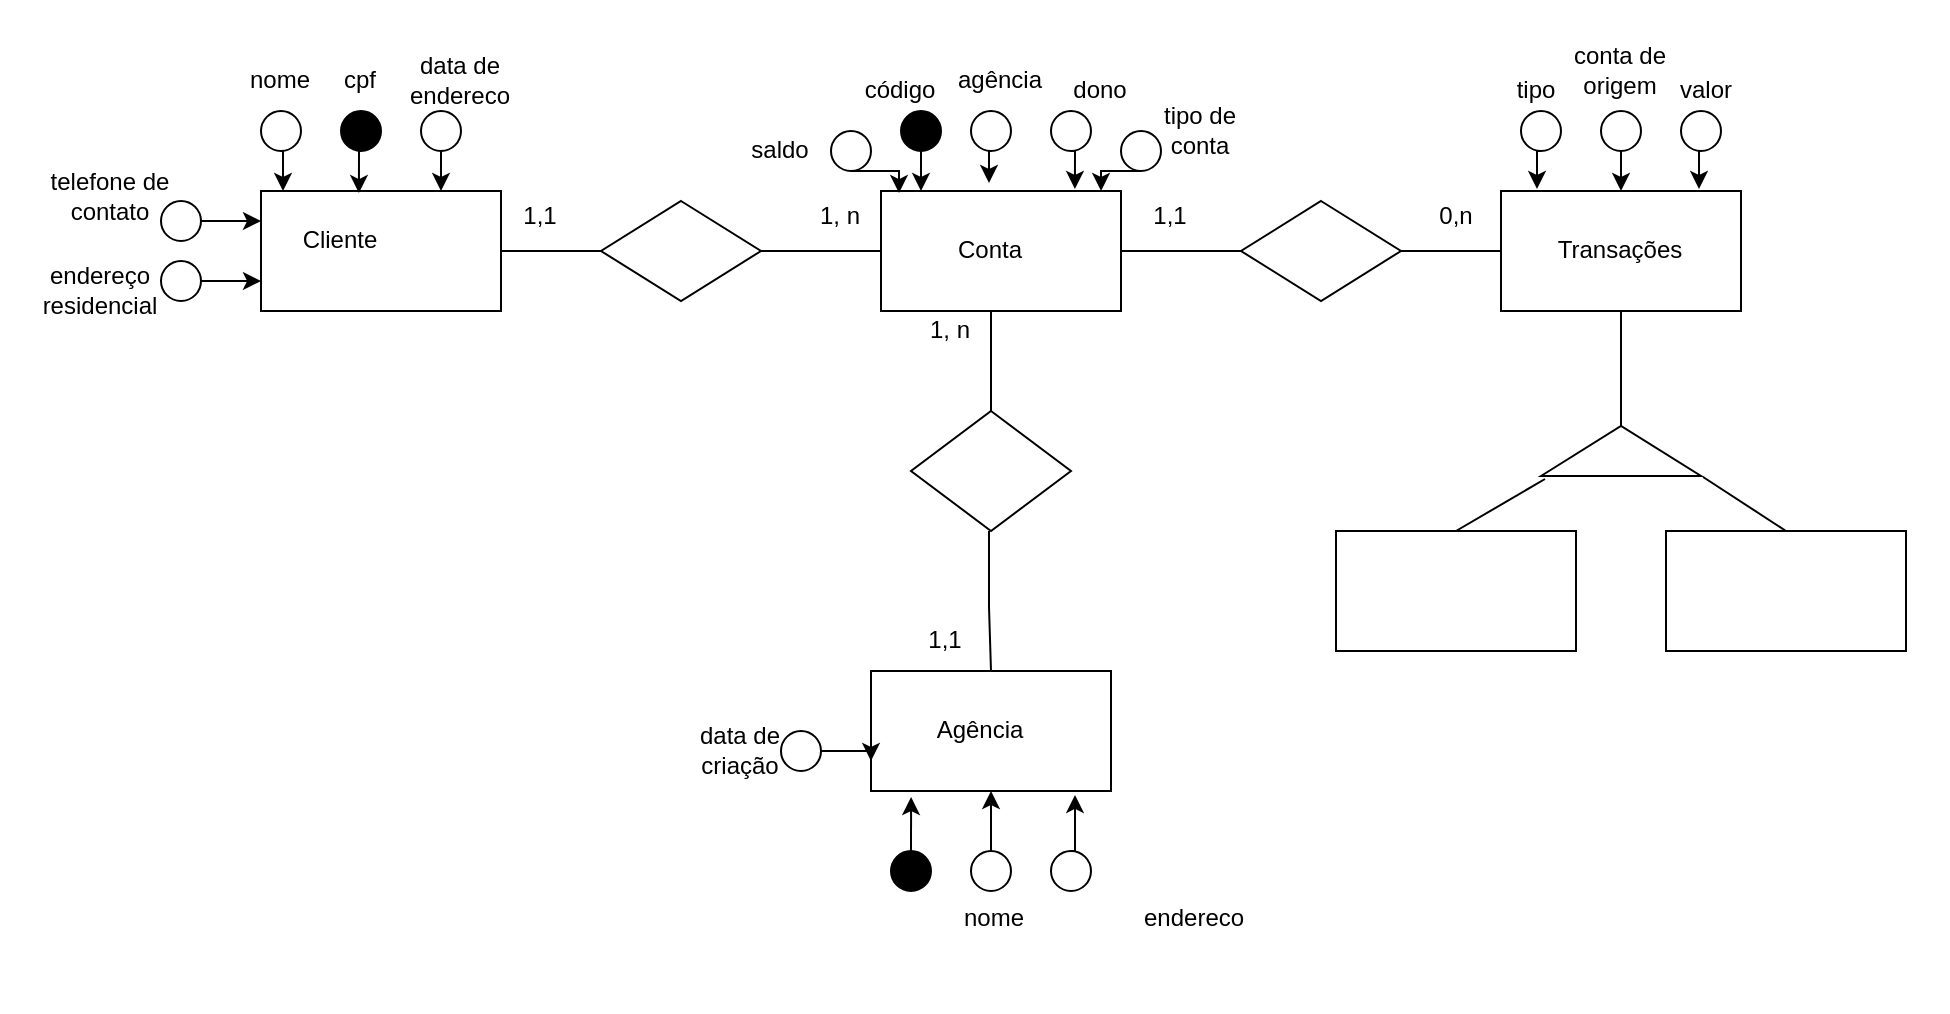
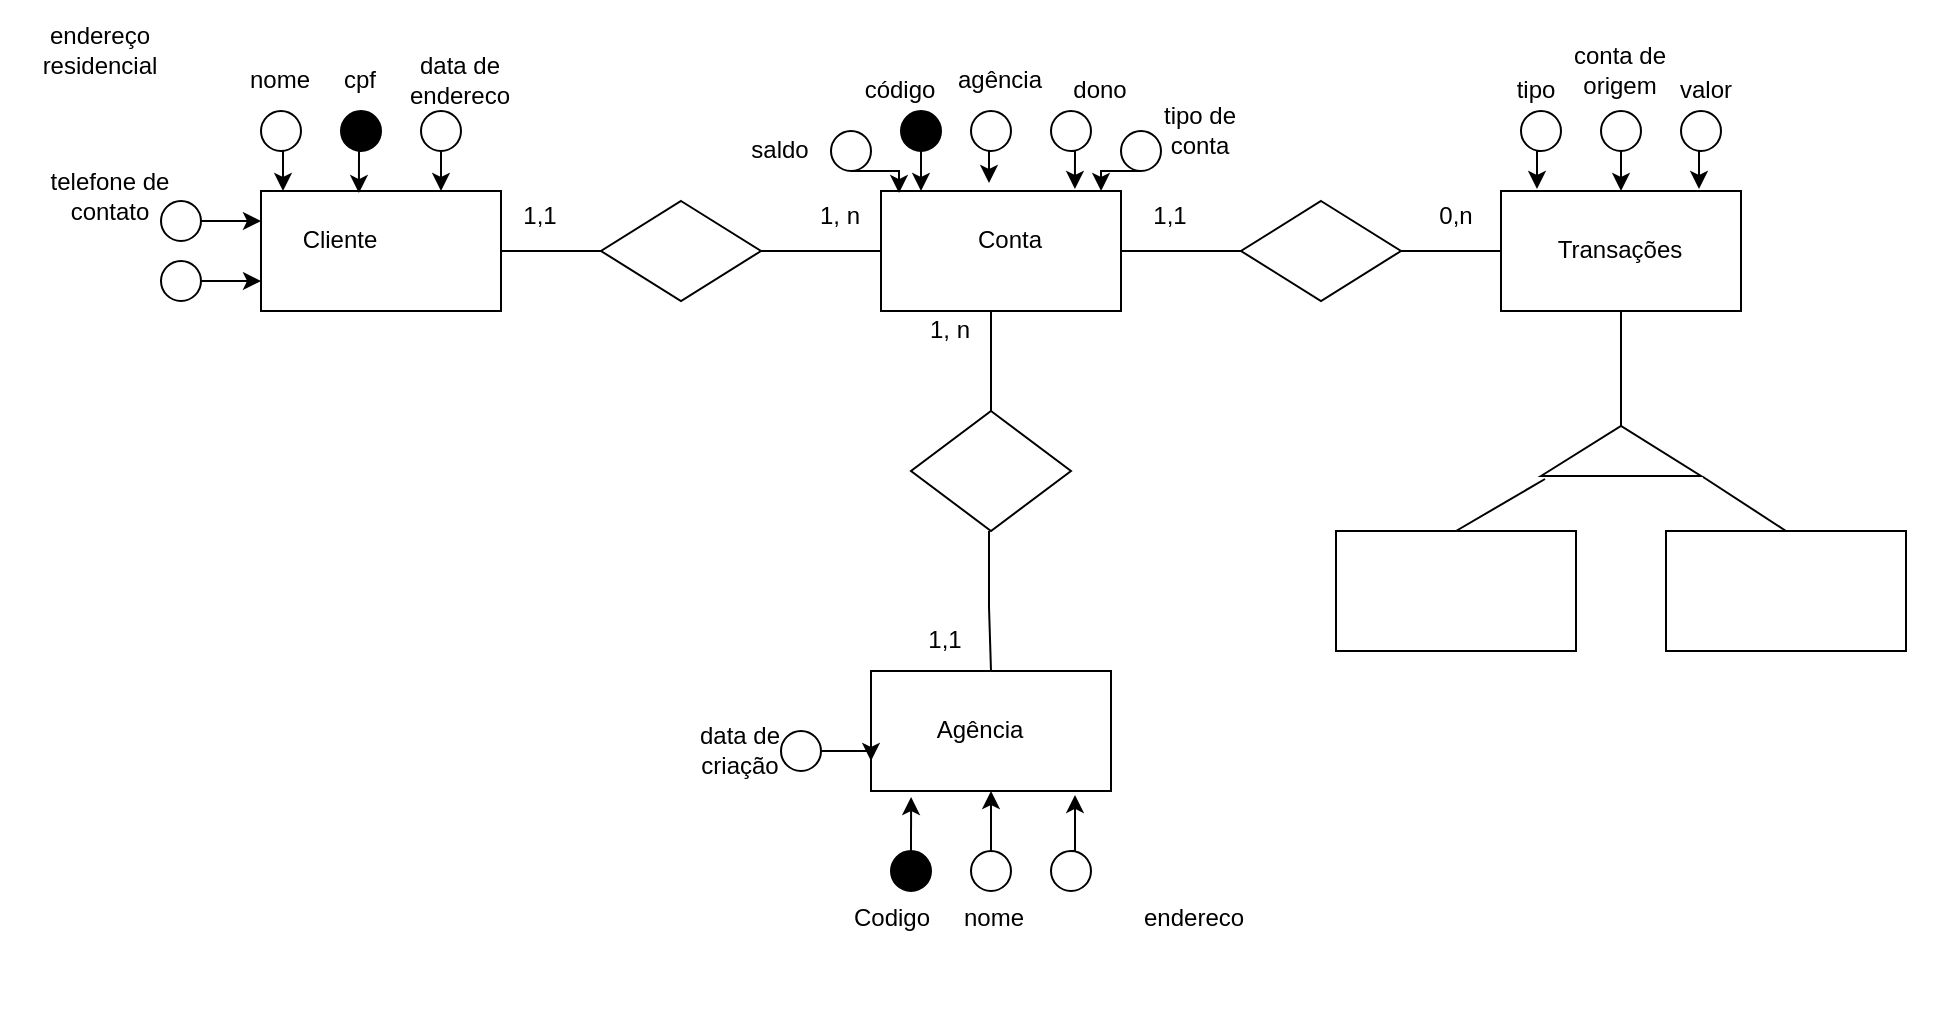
node "Conta": moved (991, 251) -> (1011, 241)
node "endereço residencial": moved (101, 291) -> (101, 51)
node "Codigo": added
